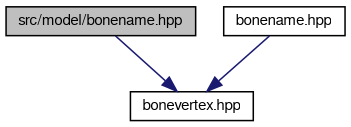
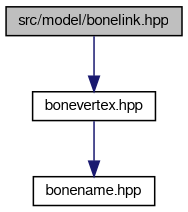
node "src/model/bonename.hpp": label "src/model/bonename.hpp" -> "src/model/bonelink.hpp"
edge "bonename.hpp" -> "bonevertex.hpp": reversed
